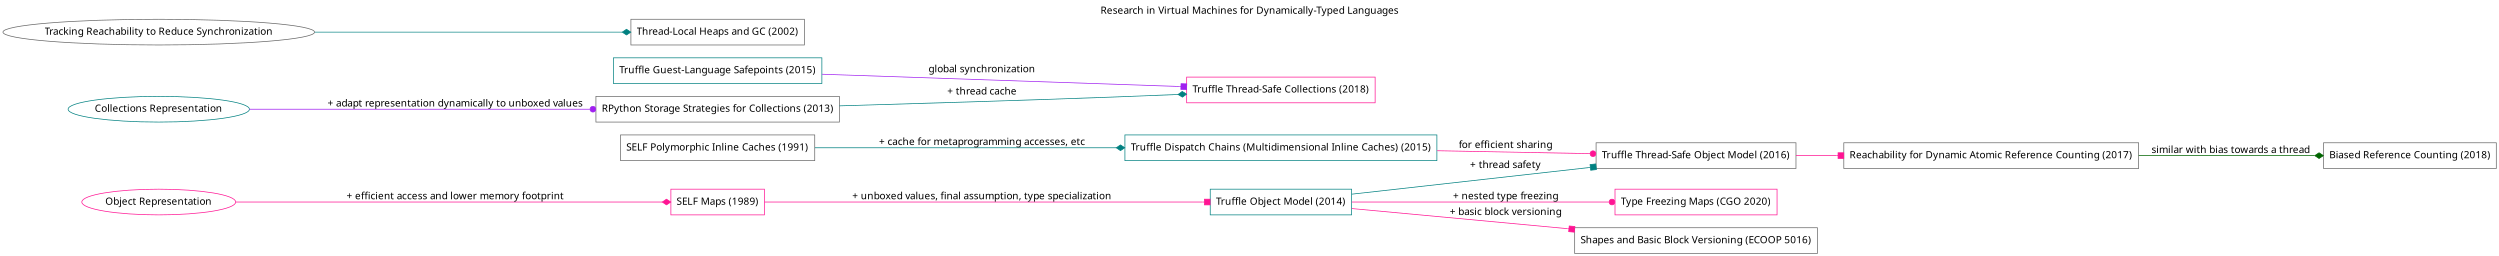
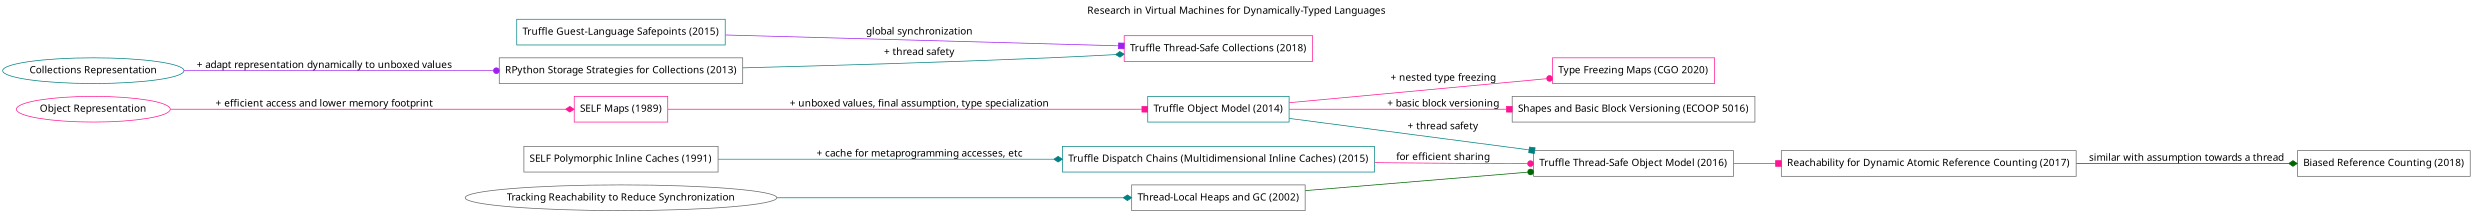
edge "RPython Storage Strategies for Collections (2013)" -> "Truffle Thread-Safe Collections (2018)": label "+ thread cache" -> "+ thread safety"
edge "Reachability for Dynamic Atomic Reference Counting (2017)" -> "Biased Reference Counting (2018)": label "similar with bias towards a thread" -> "similar with assumption towards a thread"
edge "Thread-Local Heaps and GC (2002)" -> "Truffle Thread-Safe Object Model (2016)": added
